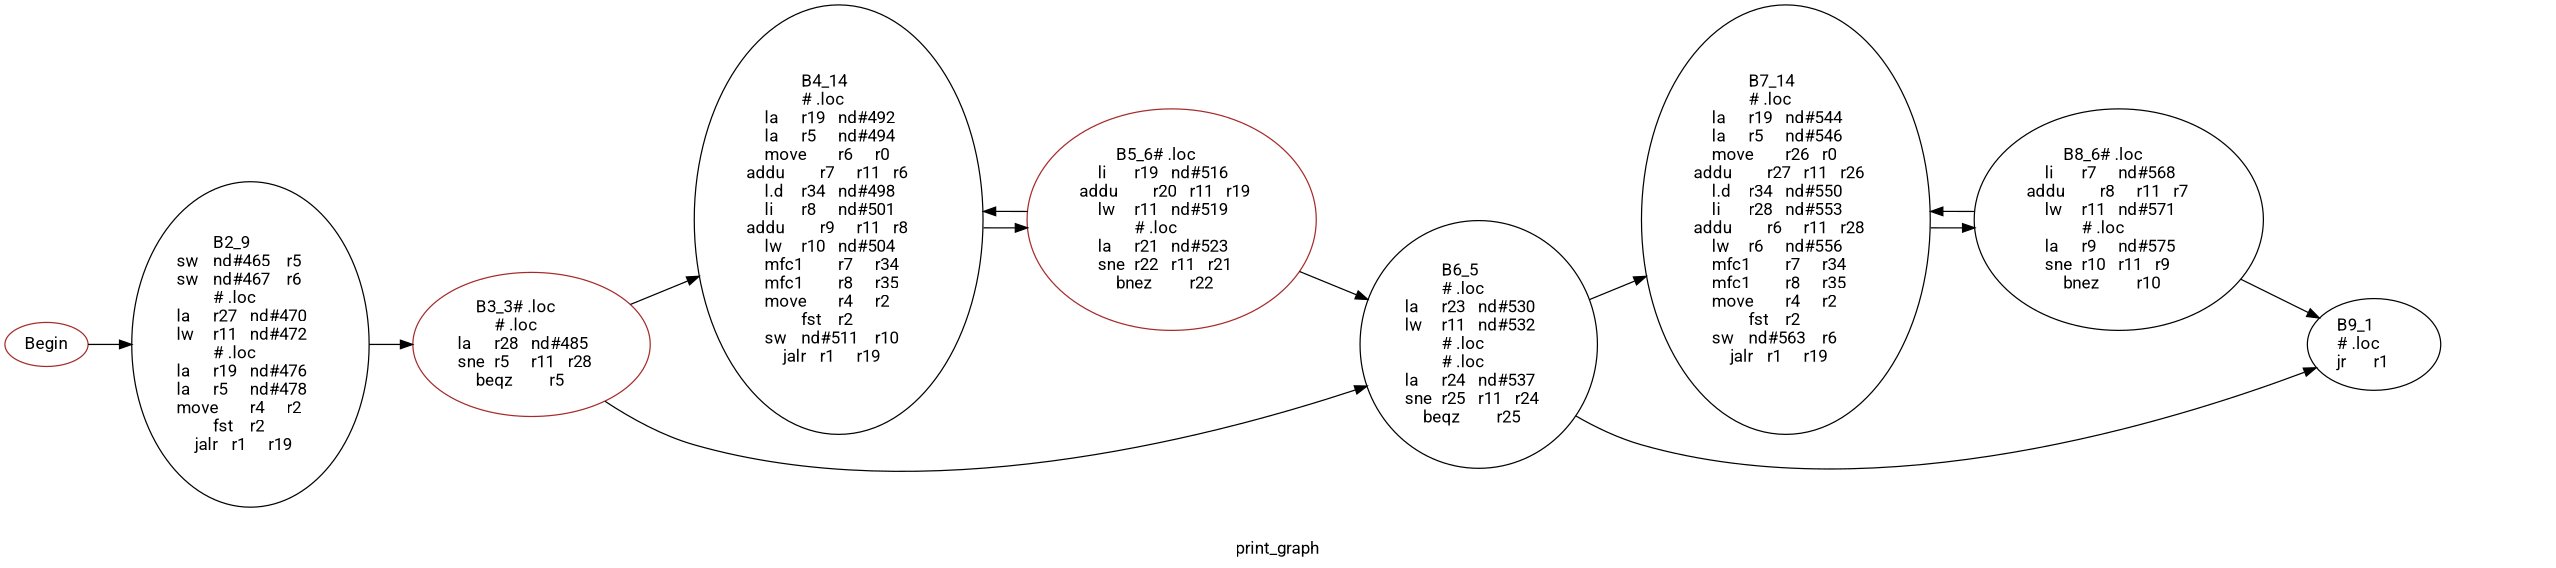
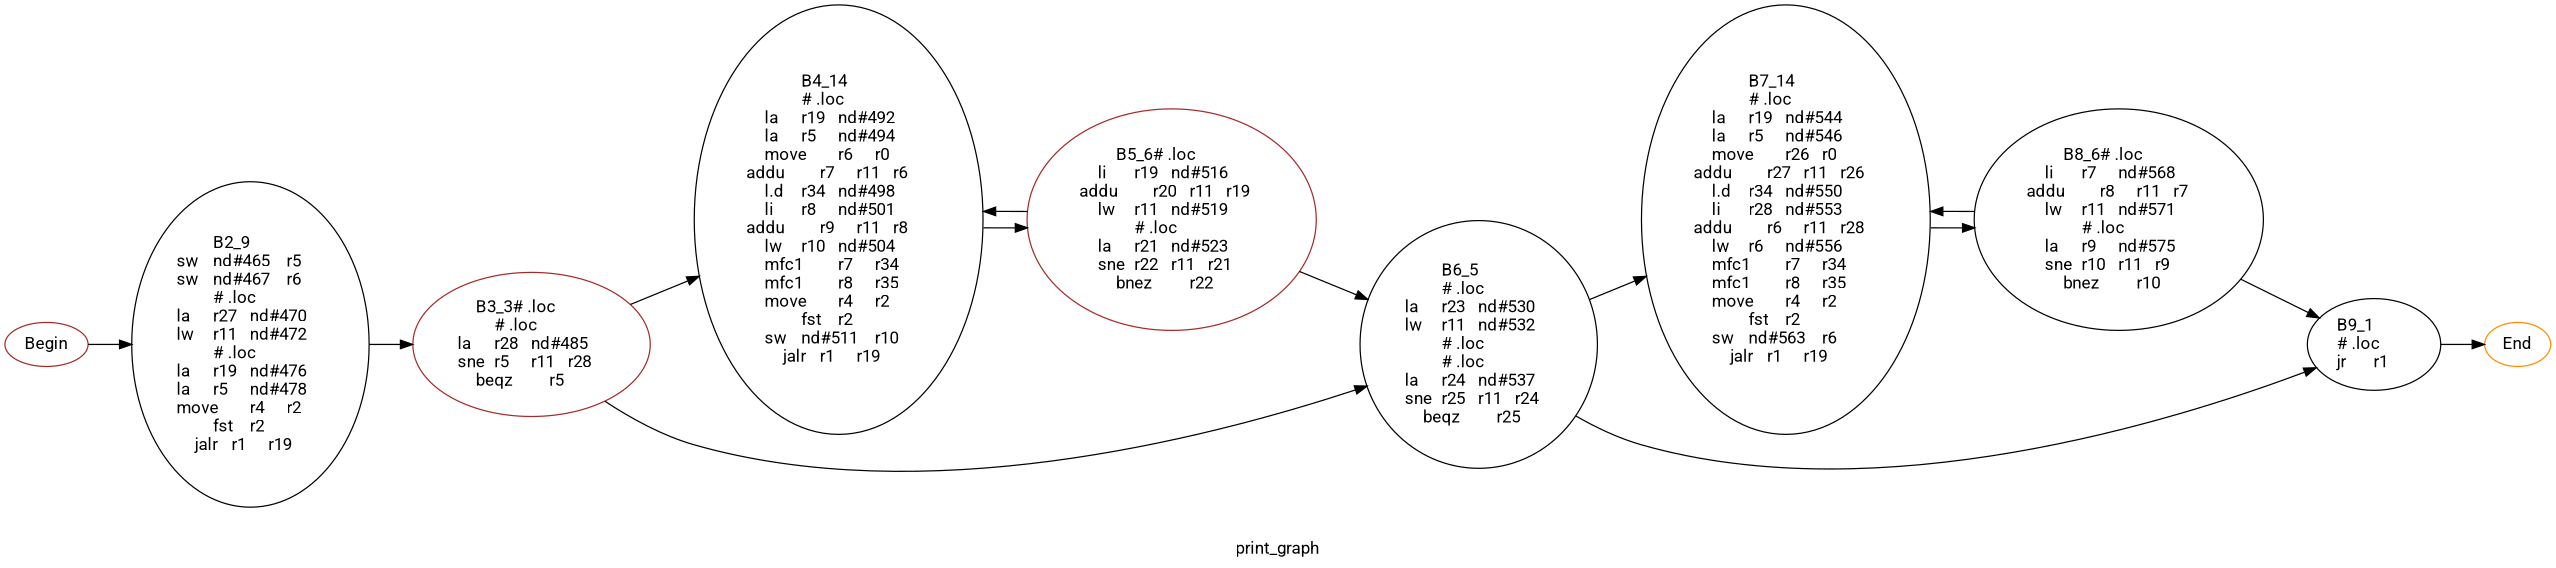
node "End": added
